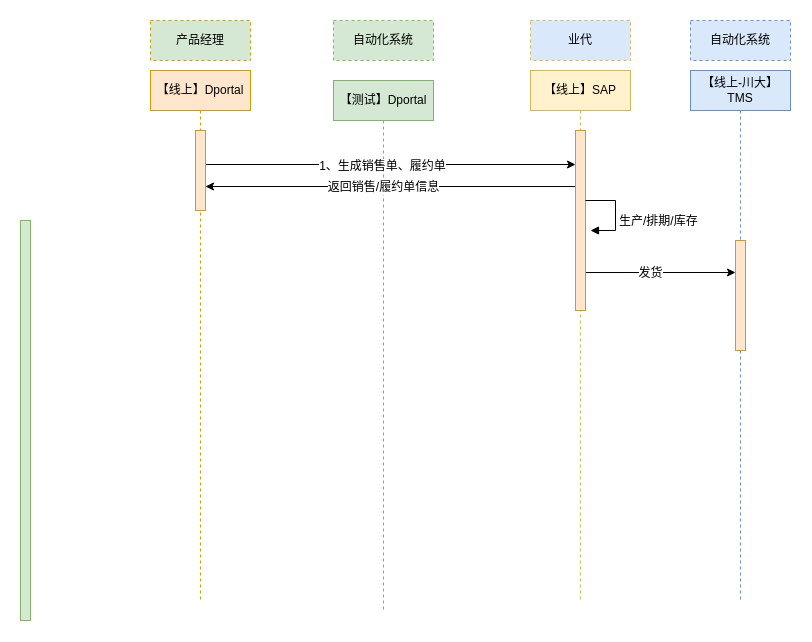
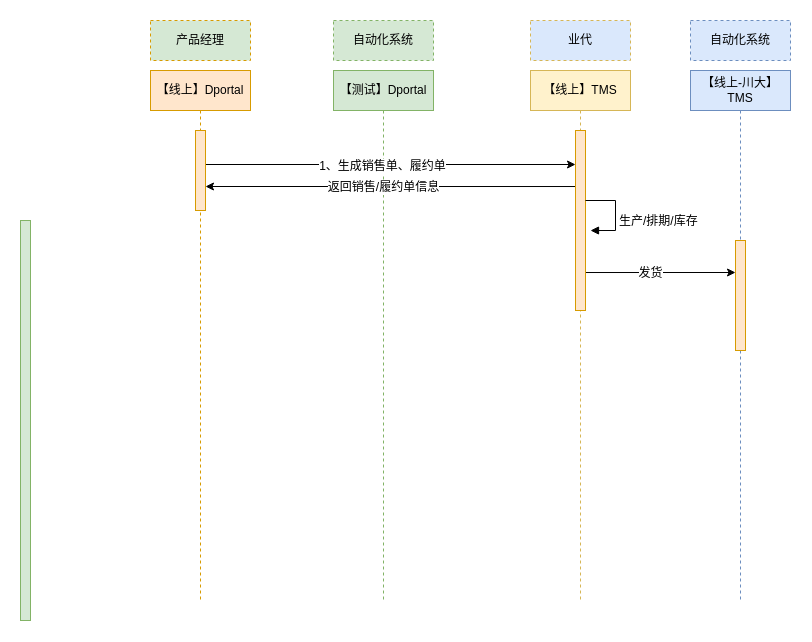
node "【线上】SAP": label "【线上】SAP" -> "【线上】TMS"
node "【测试】Dportal": moved (384, 346) -> (384, 336)
